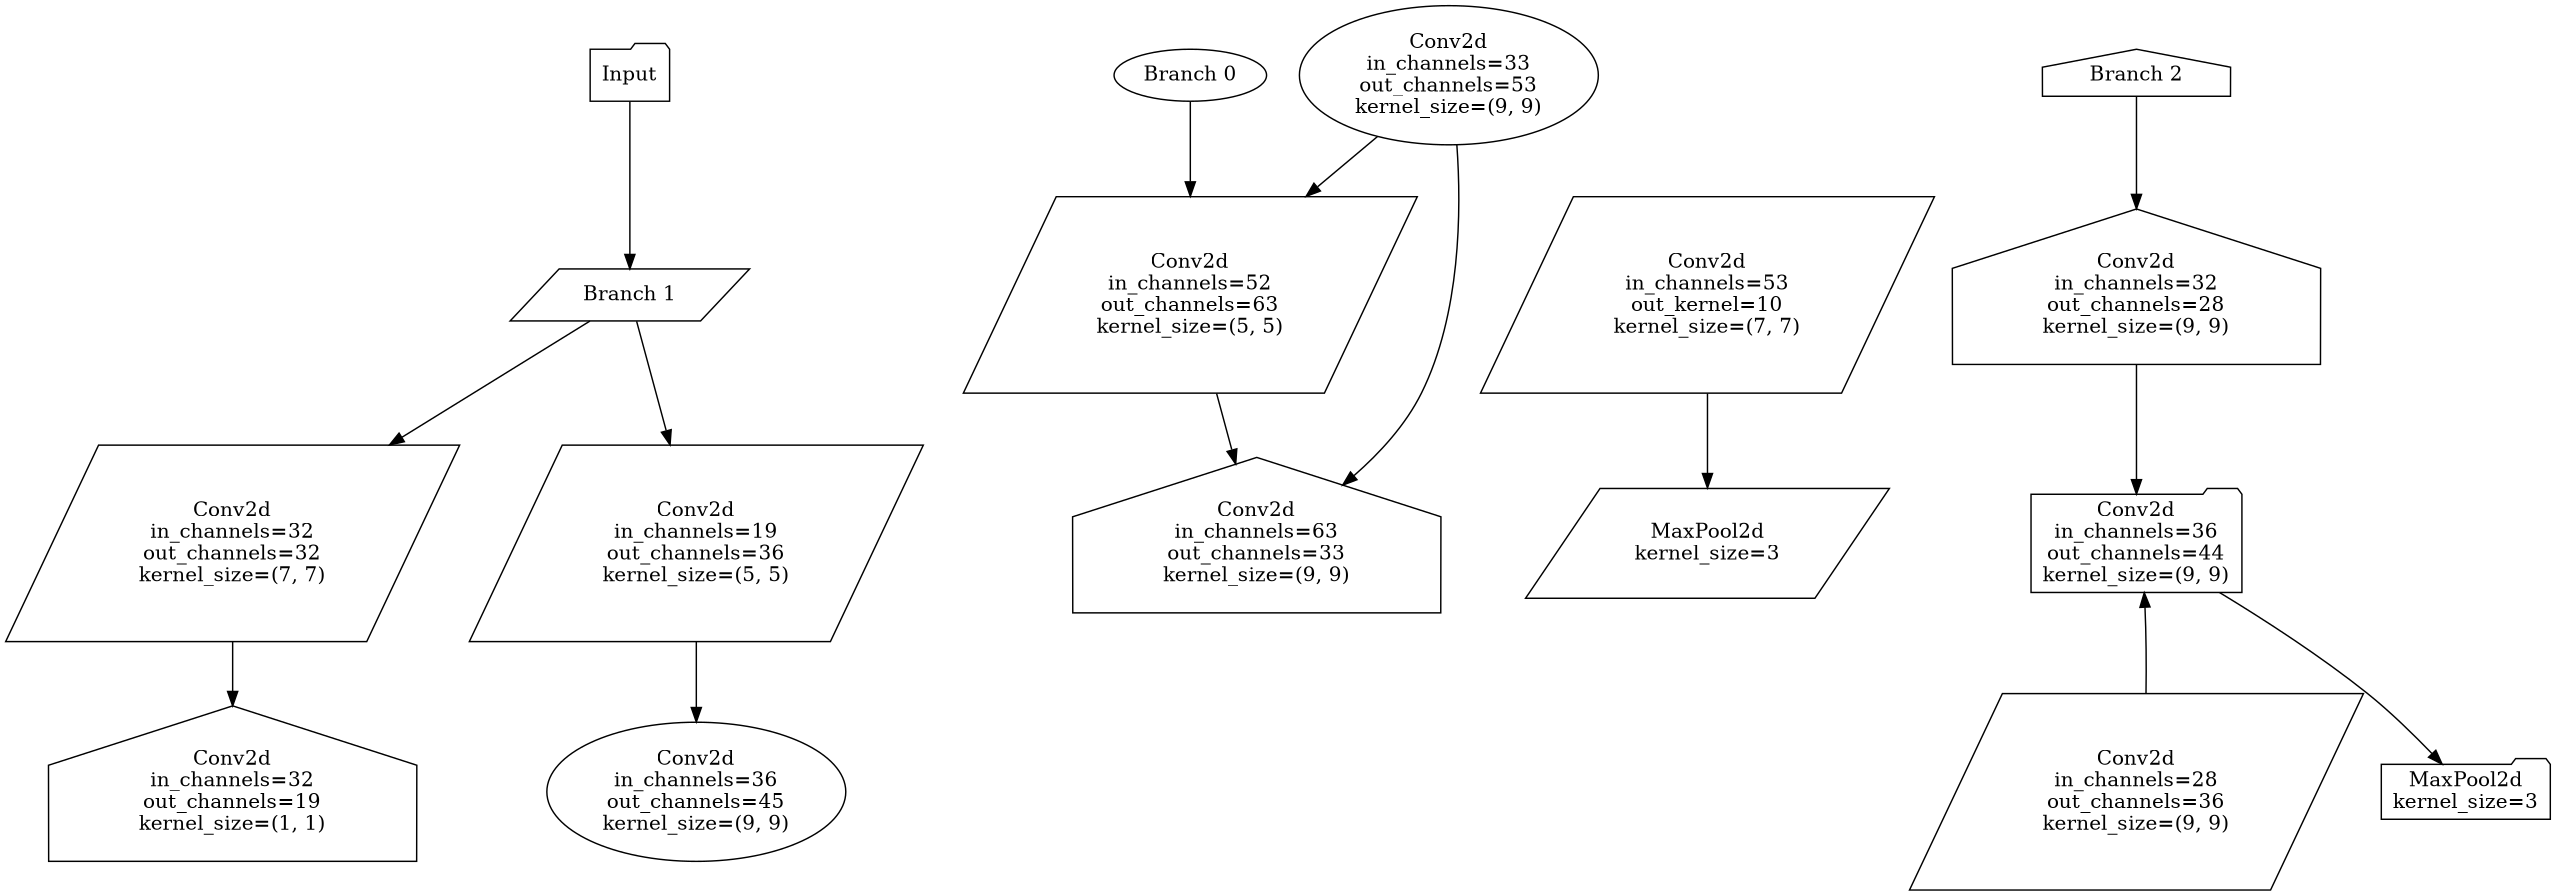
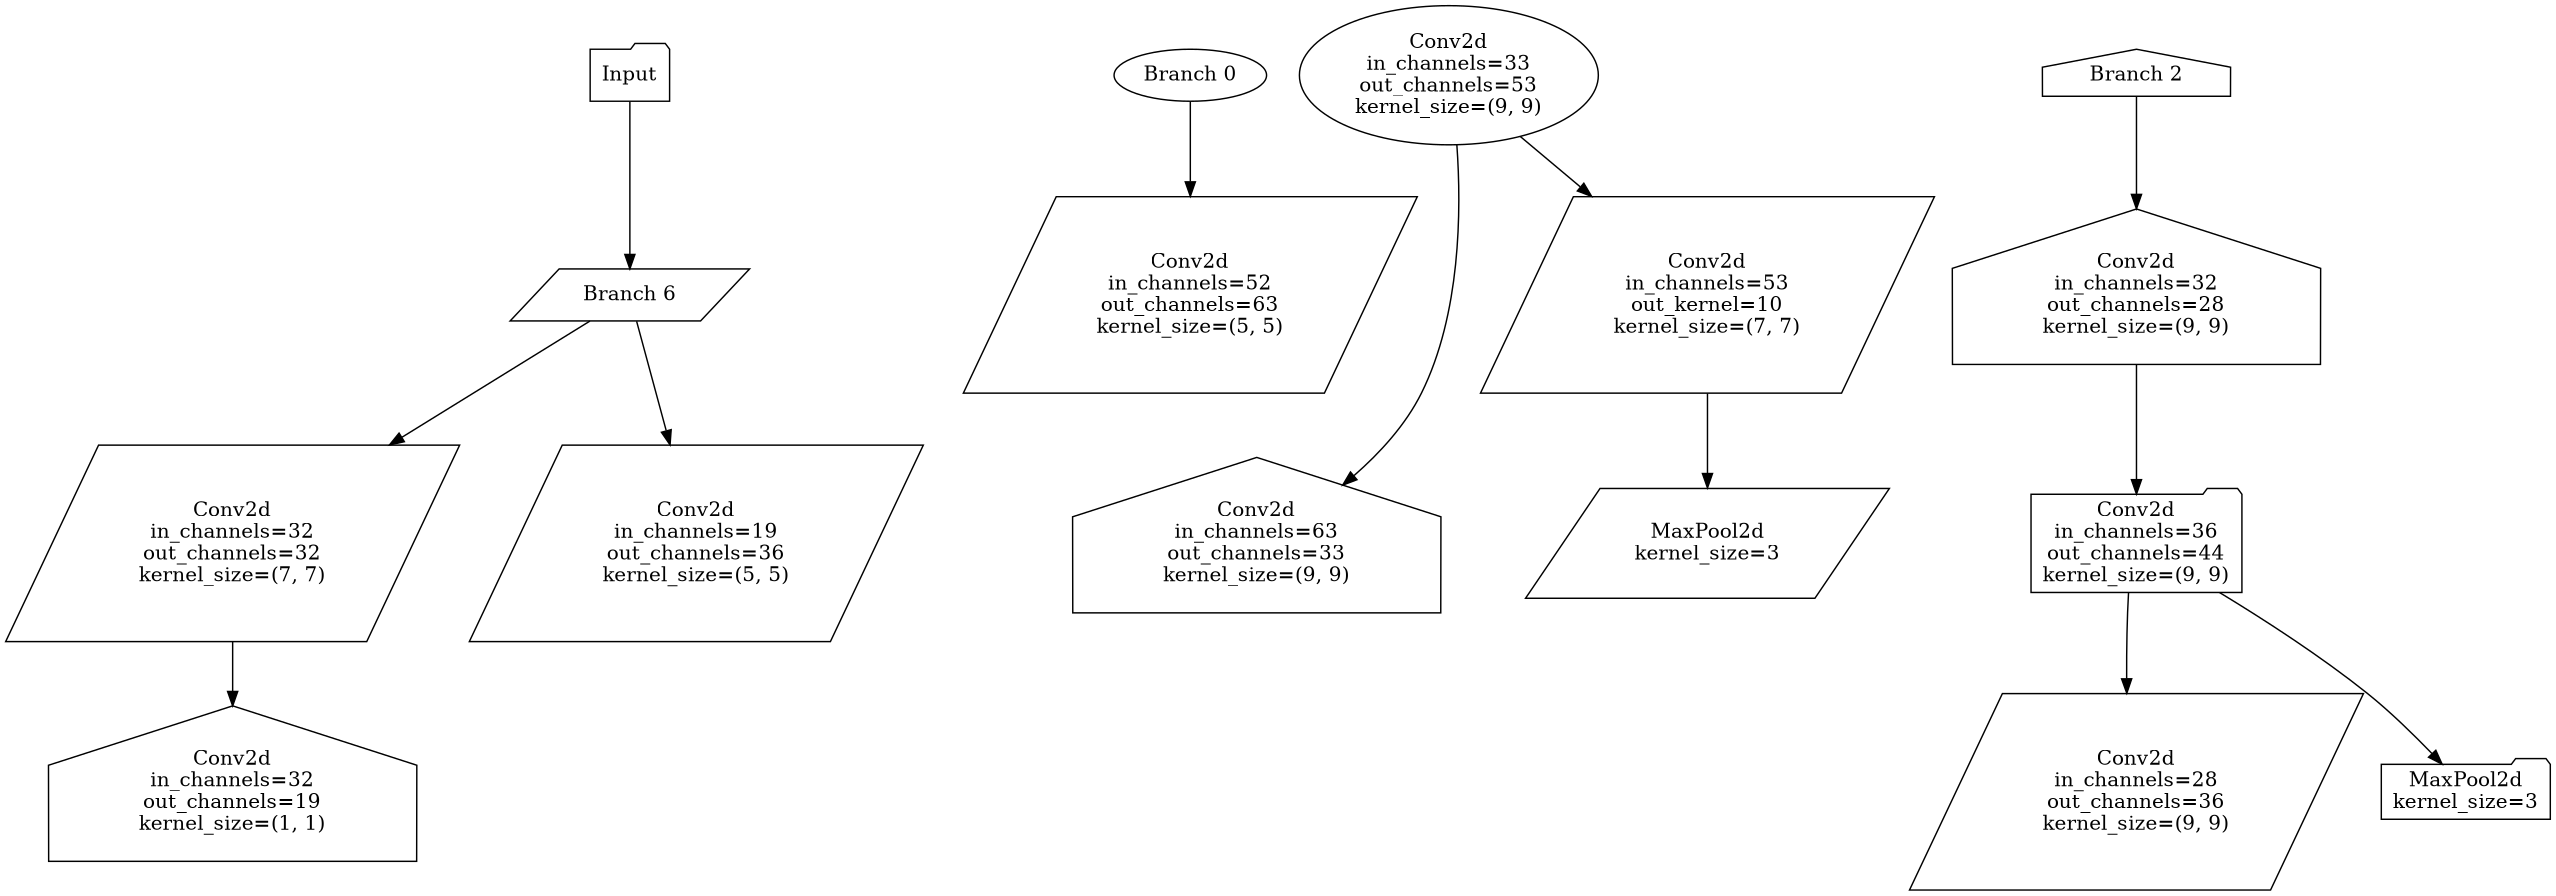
edge "Conv2d in_channels=33 out_channels=53 kernel_size=(9, 9)" -> "Conv2d in_channels=52 out_channels=63 kernel_size=(5, 5)": now "Conv2d in_channels=33 out_channels=53 kernel_size=(9, 9)" -> "Conv2d in_channels=53 out_kernel=10 kernel_size=(7, 7)"
node "Branch 1": label "Branch 1" -> "Branch 6"
edge "Conv2d in_channels=52 out_channels=63 kernel_size=(5, 5)" -> "Conv2d in_channels=63 out_channels=33 kernel_size=(9, 9)": removed
edge "Conv2d in_channels=28 out_channels=36 kernel_size=(9, 9)" -> "Conv2d in_channels=36 out_channels=44 kernel_size=(9, 9)": reversed
node "Conv2d in_channels=36 out_channels=45 kernel_size=(9, 9)": removed
